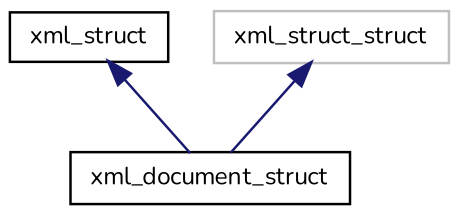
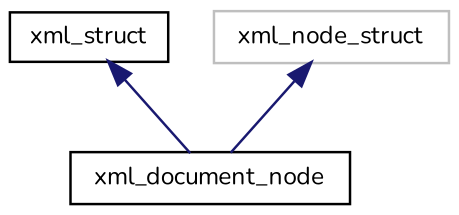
node "xml_struct_struct": label "xml_struct_struct" -> "xml_node_struct"
node "xml_document_struct": label "xml_document_struct" -> "xml_document_node"
